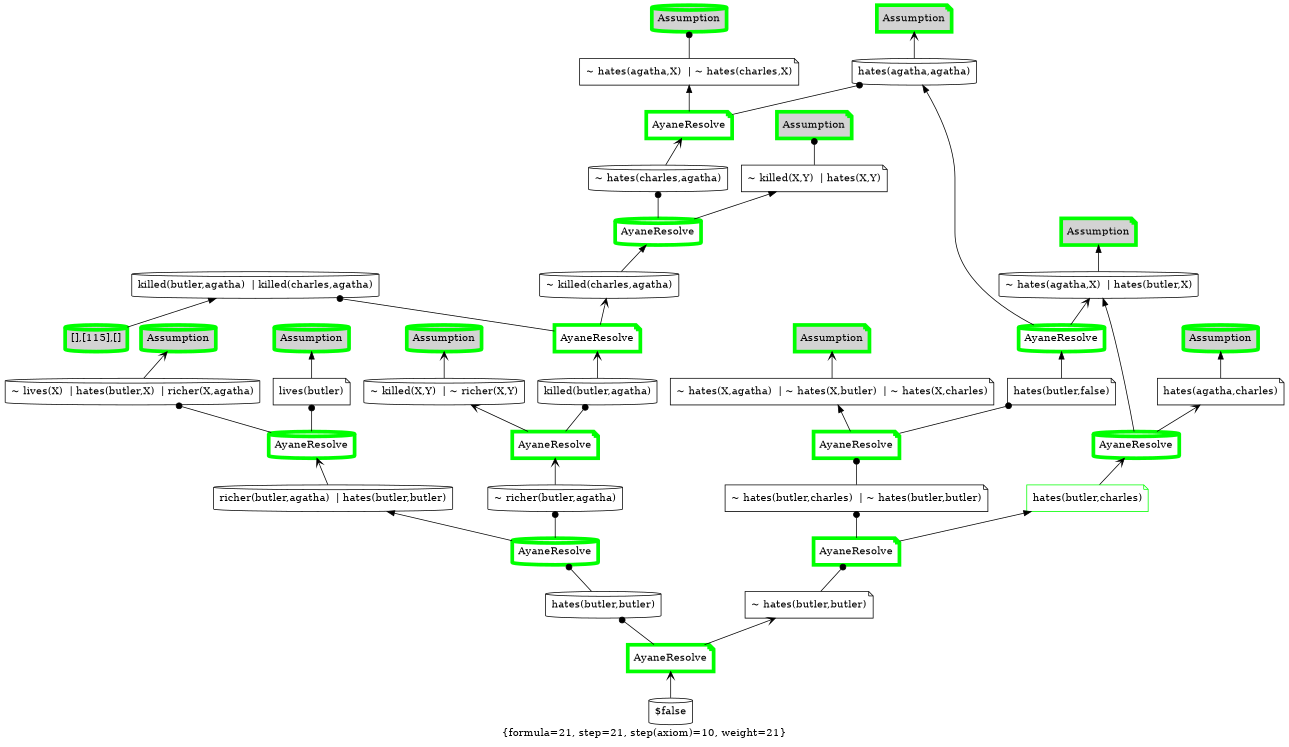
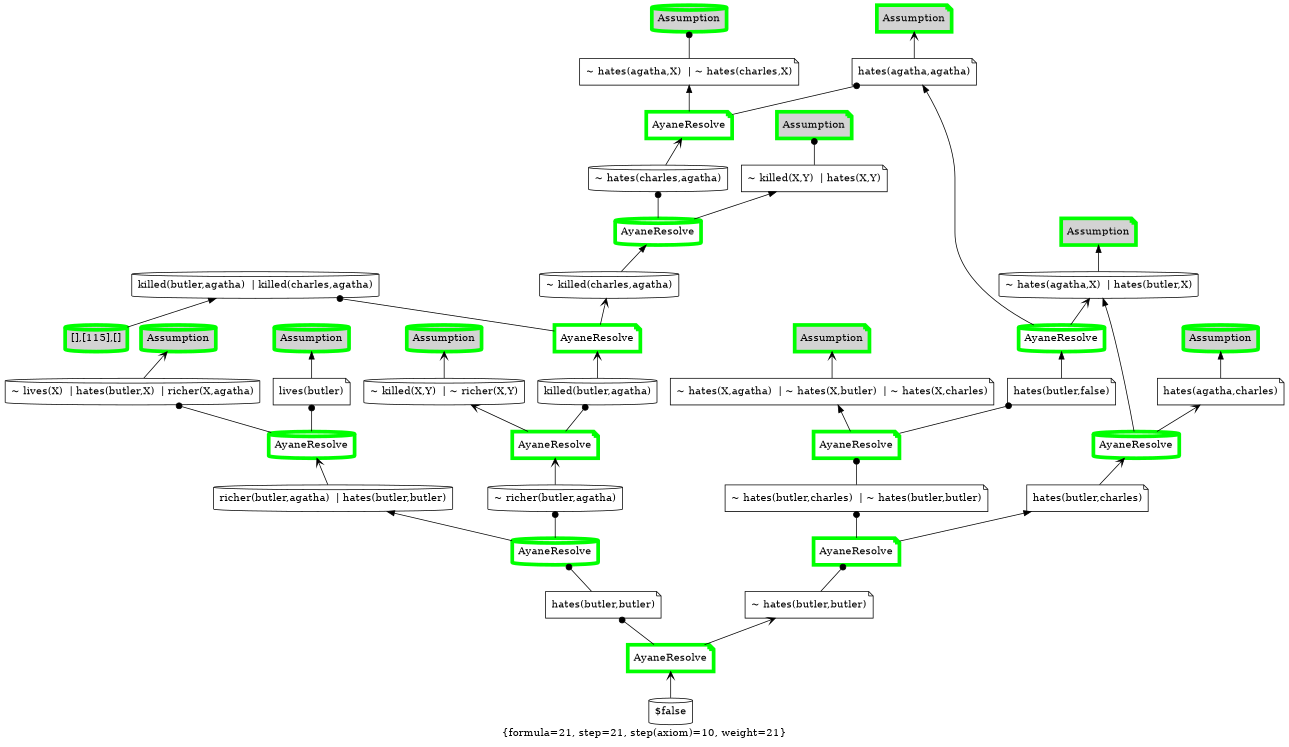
node "hates(agatha,agatha)": shape cylinder -> note
node "hates(butler,charles)": color green -> black
node "hates(butler,butler)": shape cylinder -> note
